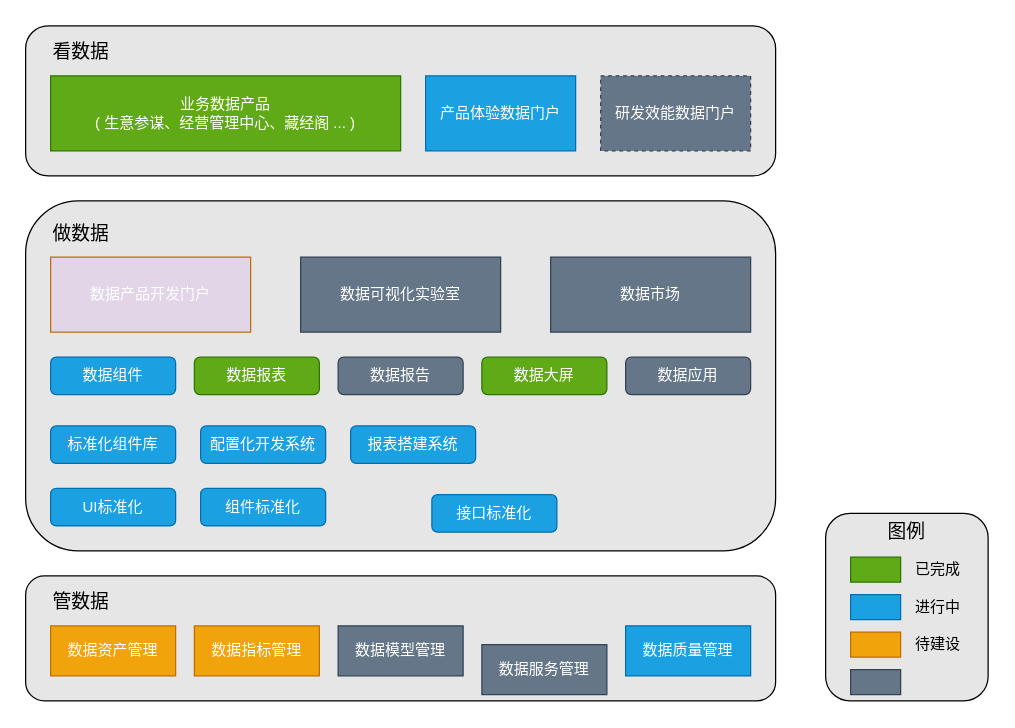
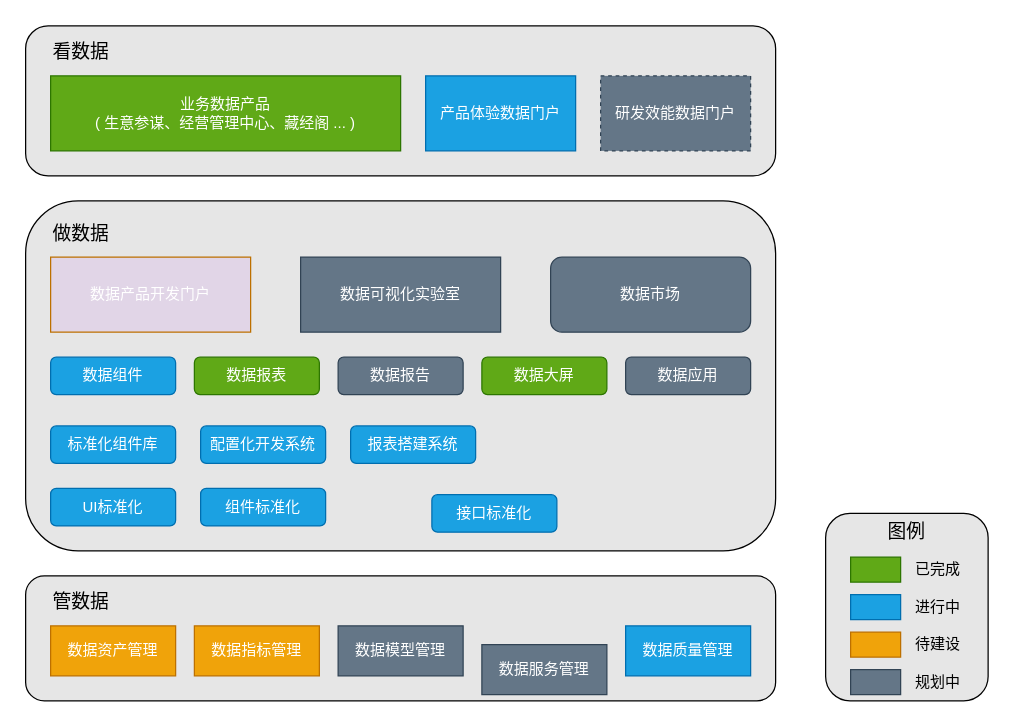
node "数据市场": shape rectangle -> rounded rectangle
node "规划中": added
